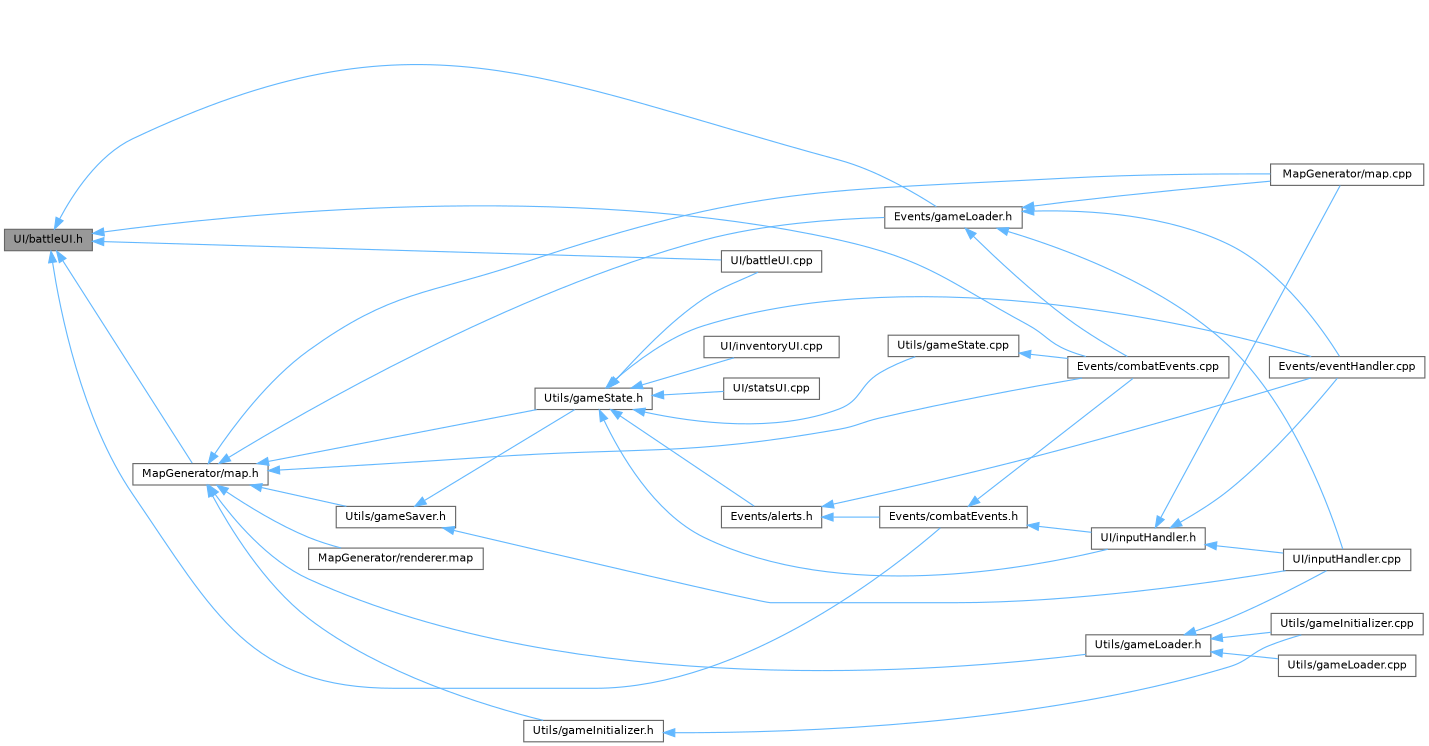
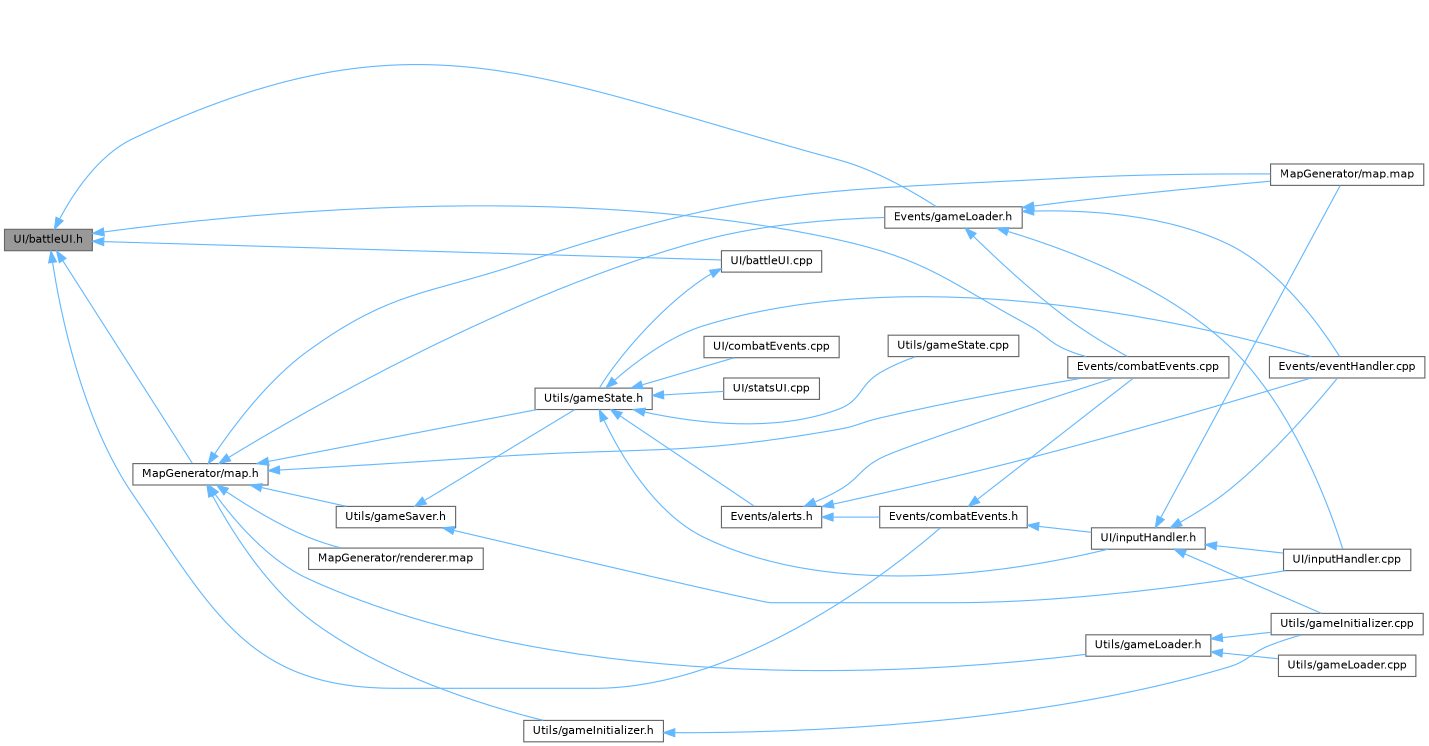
node "MapGenerator/map.cpp": label "MapGenerator/map.cpp" -> "MapGenerator/map.map"
edge "UI/battleUI.cpp" -> "Utils/gameState.h": reversed
node "UI/inventoryUI.cpp": label "UI/inventoryUI.cpp" -> "UI/combatEvents.cpp"
edge "Events/combatEvents.cpp" -> "Utils/gameState.cpp": now "Events/combatEvents.cpp" -> "Events/alerts.h"
edge "Utils/gameInitializer.cpp" -> "UI/inputHandler.h": added
edge "UI/inputHandler.cpp" -> "Utils/gameLoader.h": removed
